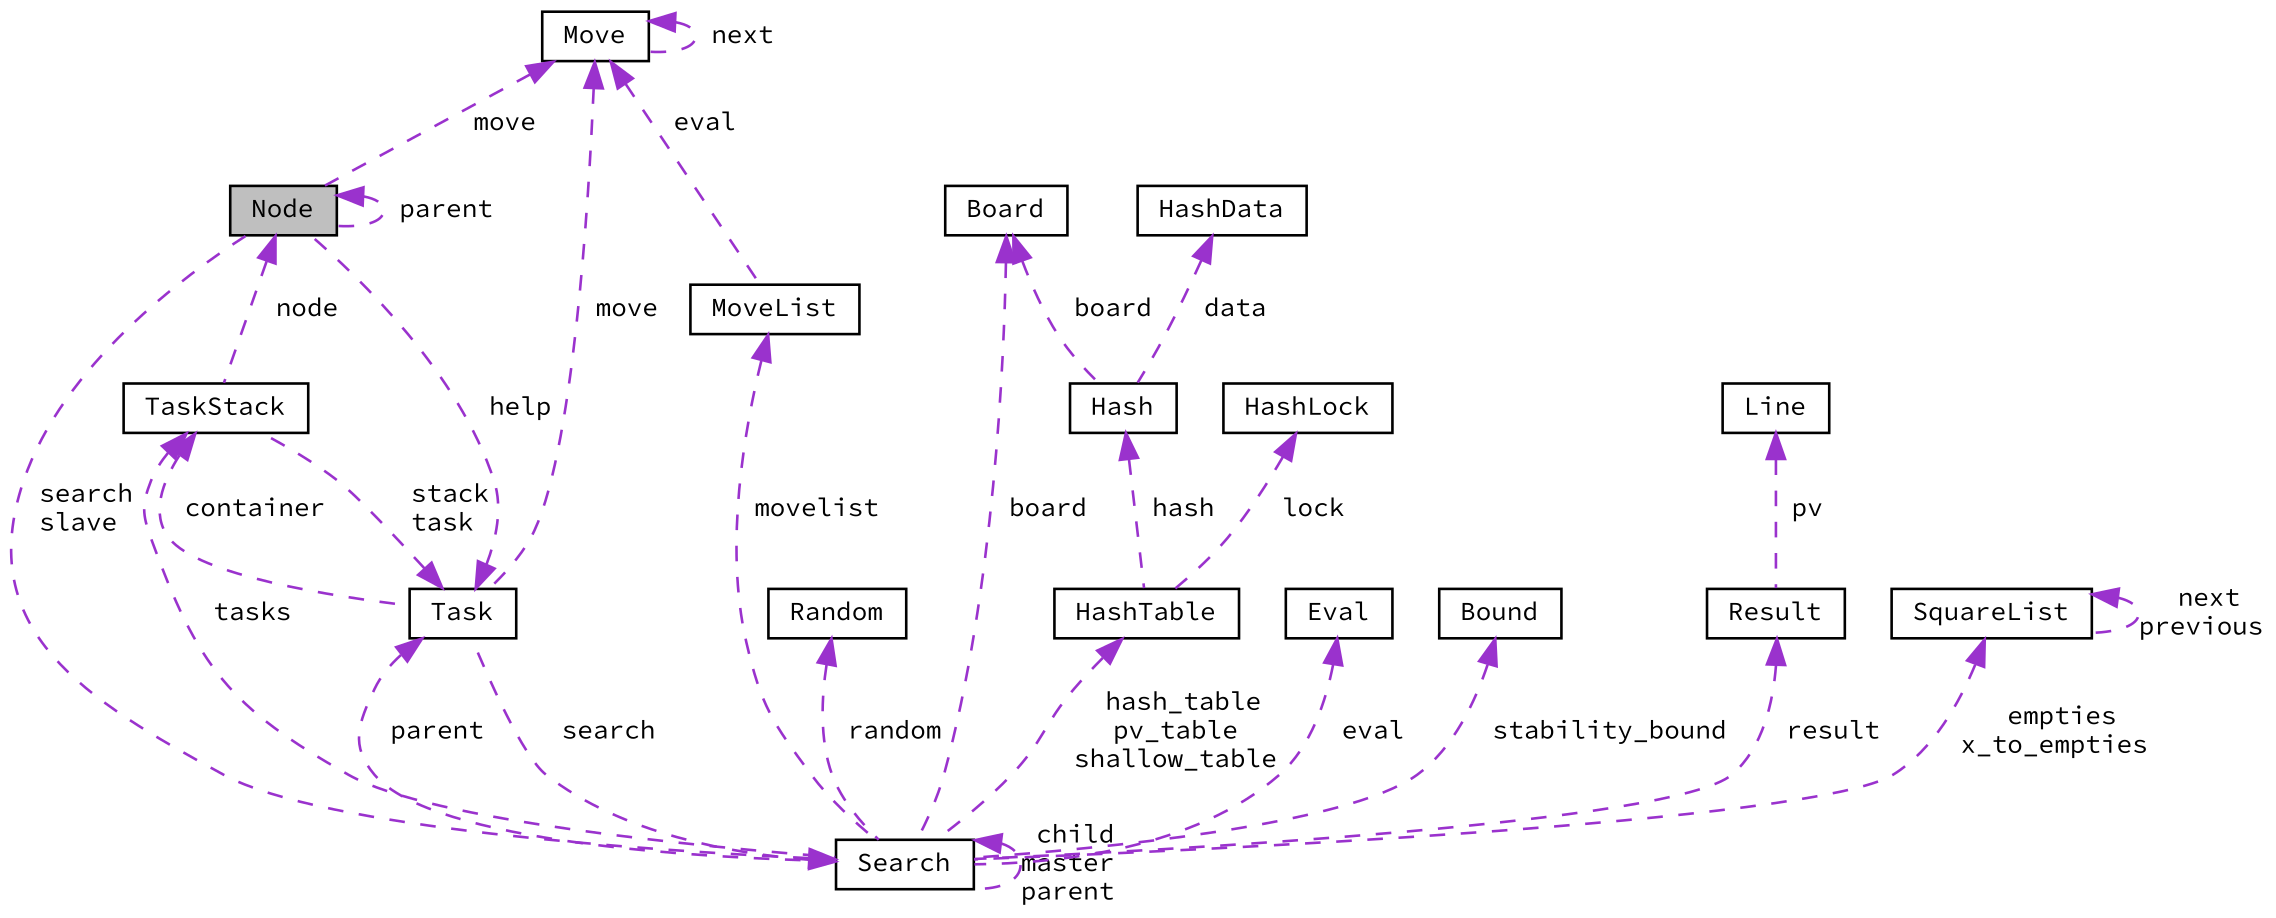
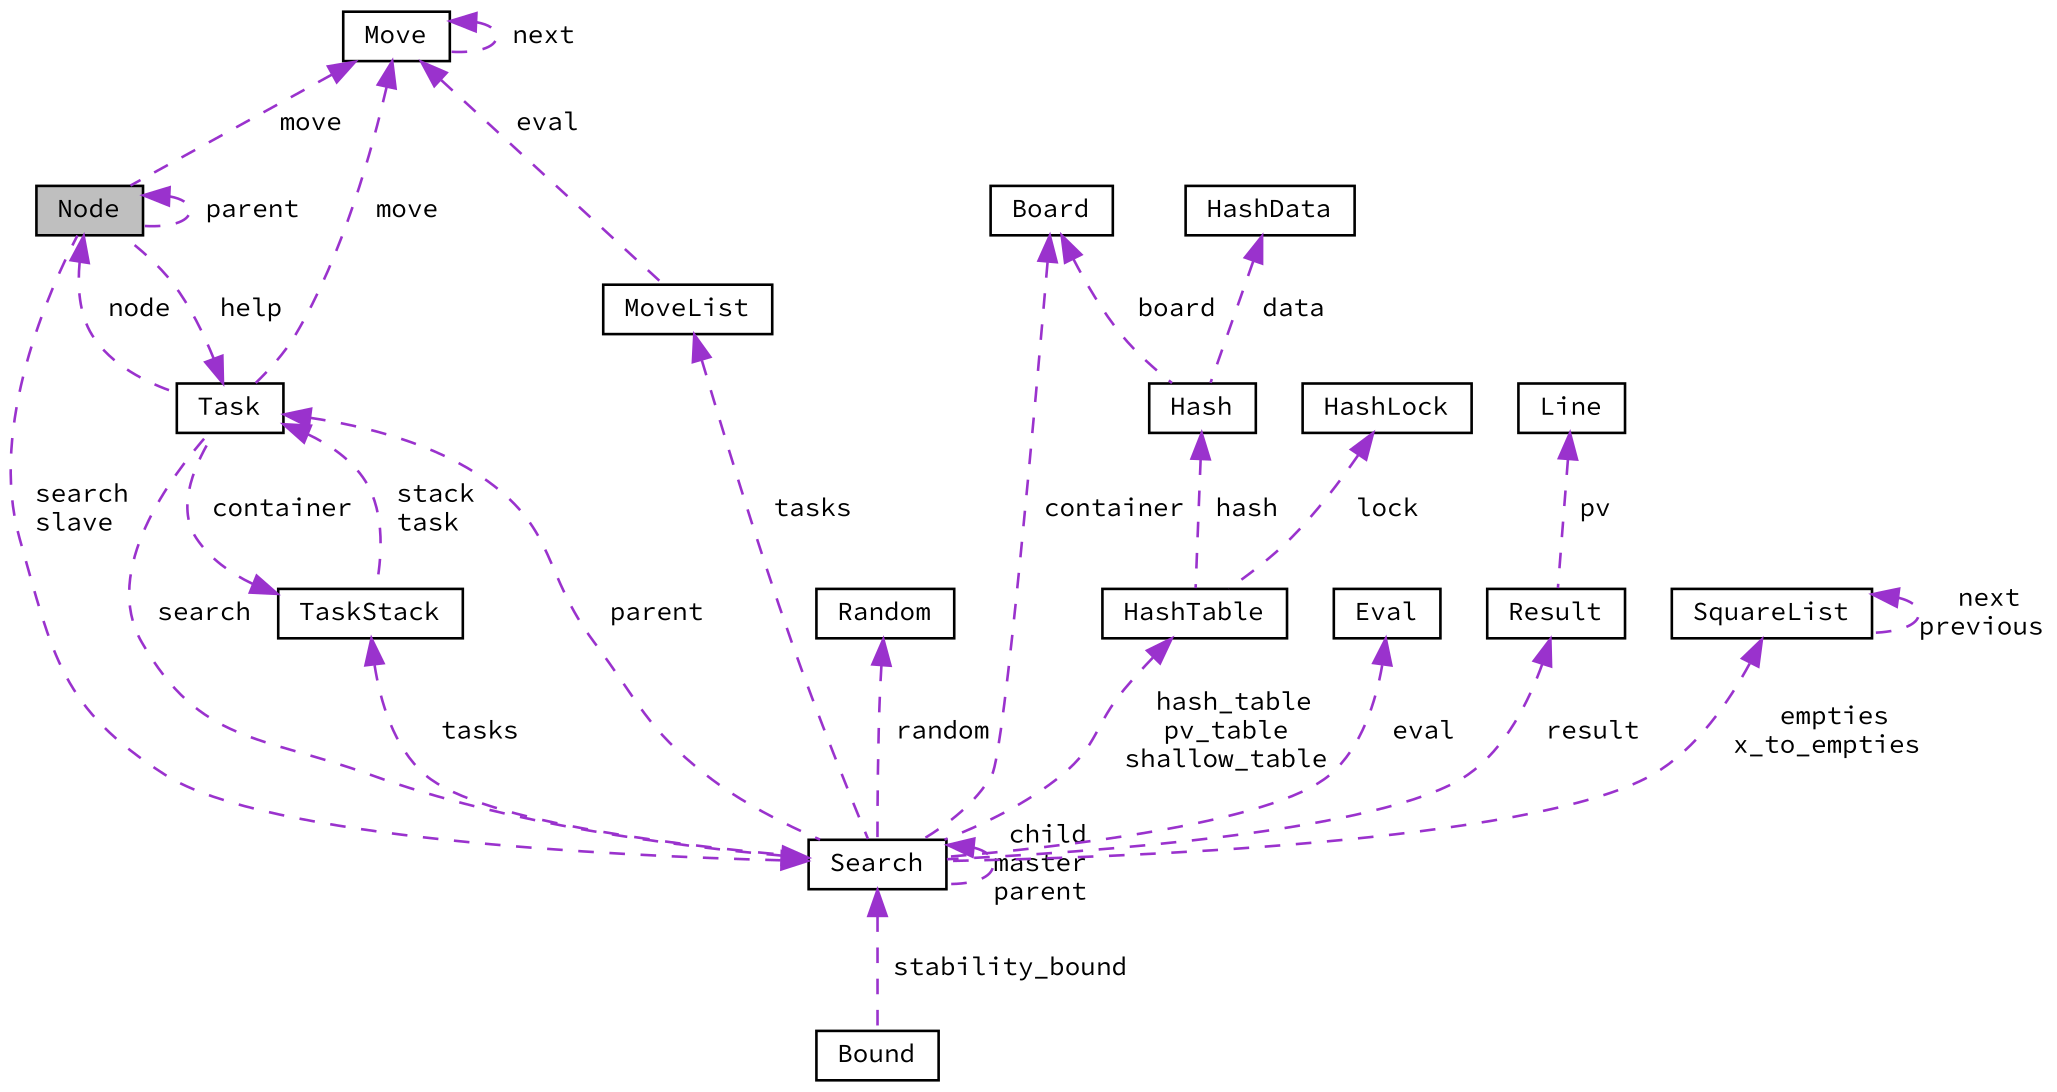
edge "TaskStack" -> "Node": now "Task" -> "Node"
edge "Search" -> "MoveList": label " movelist" -> " tasks"
edge "Search" -> "Board": label " board" -> " container"
edge "Search" -> "Bound": reversed
